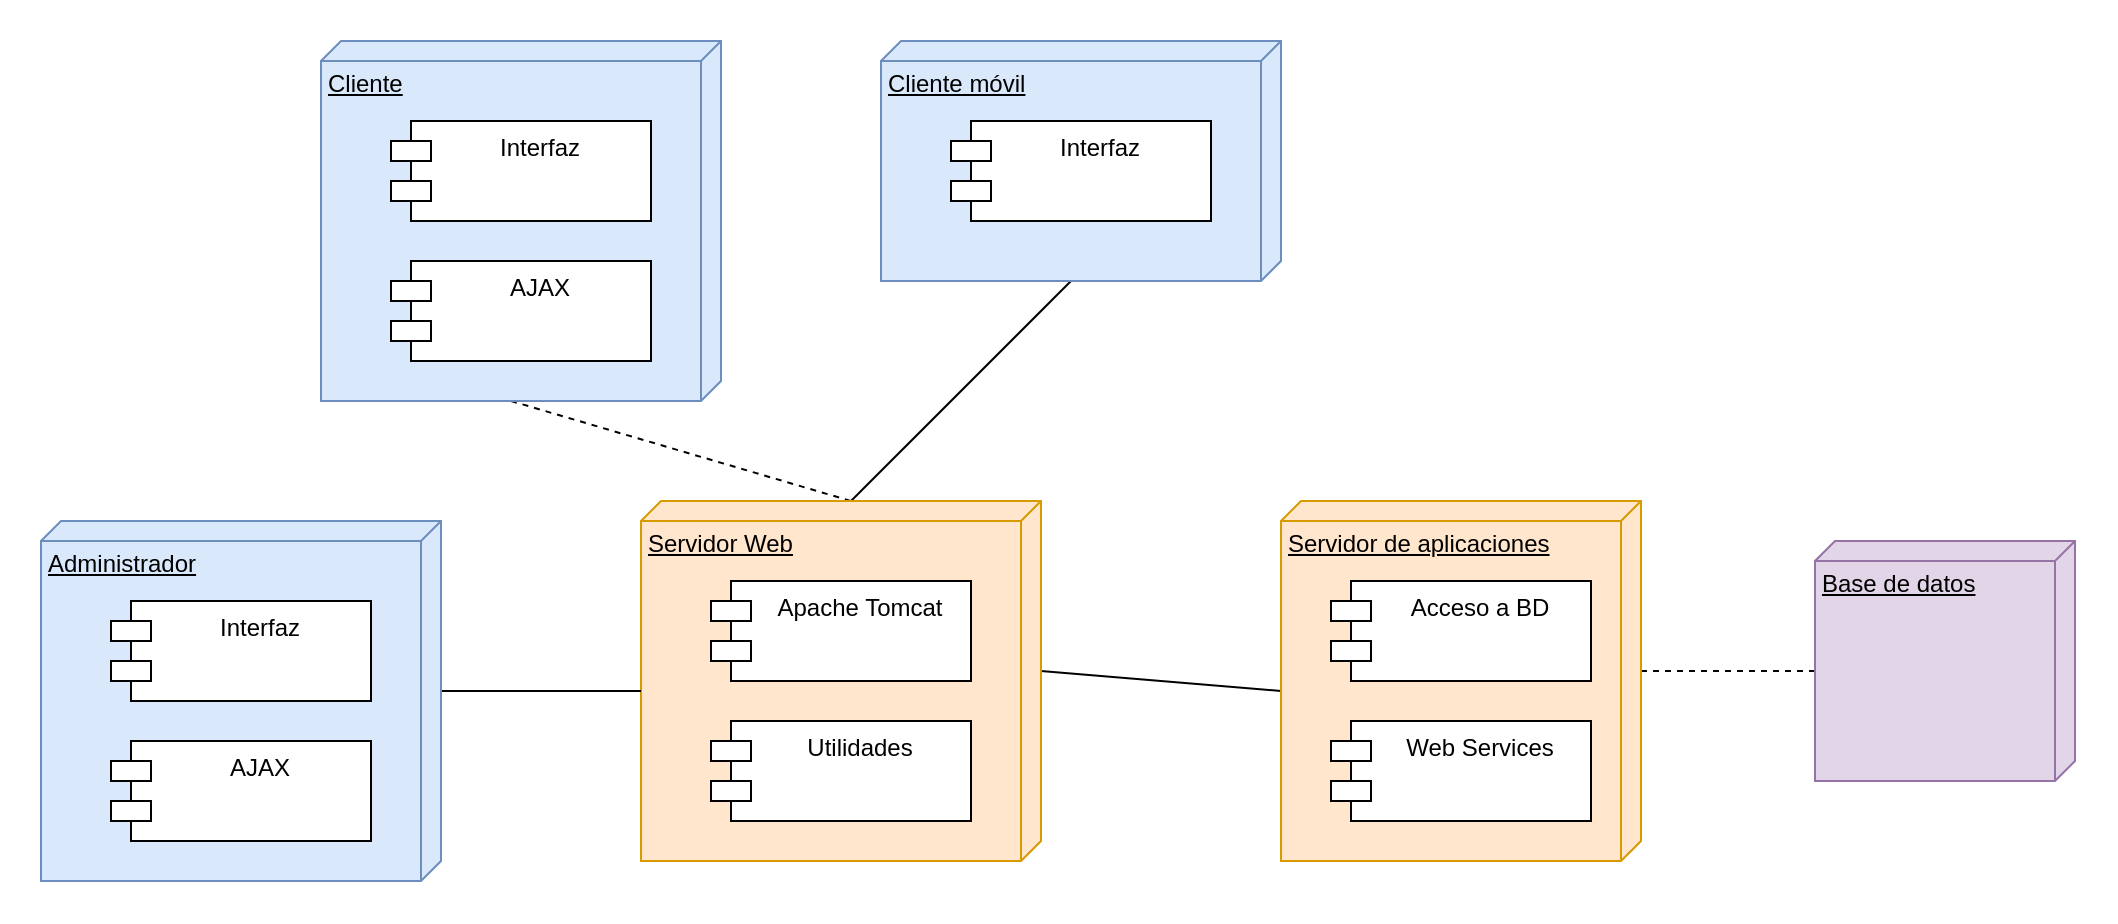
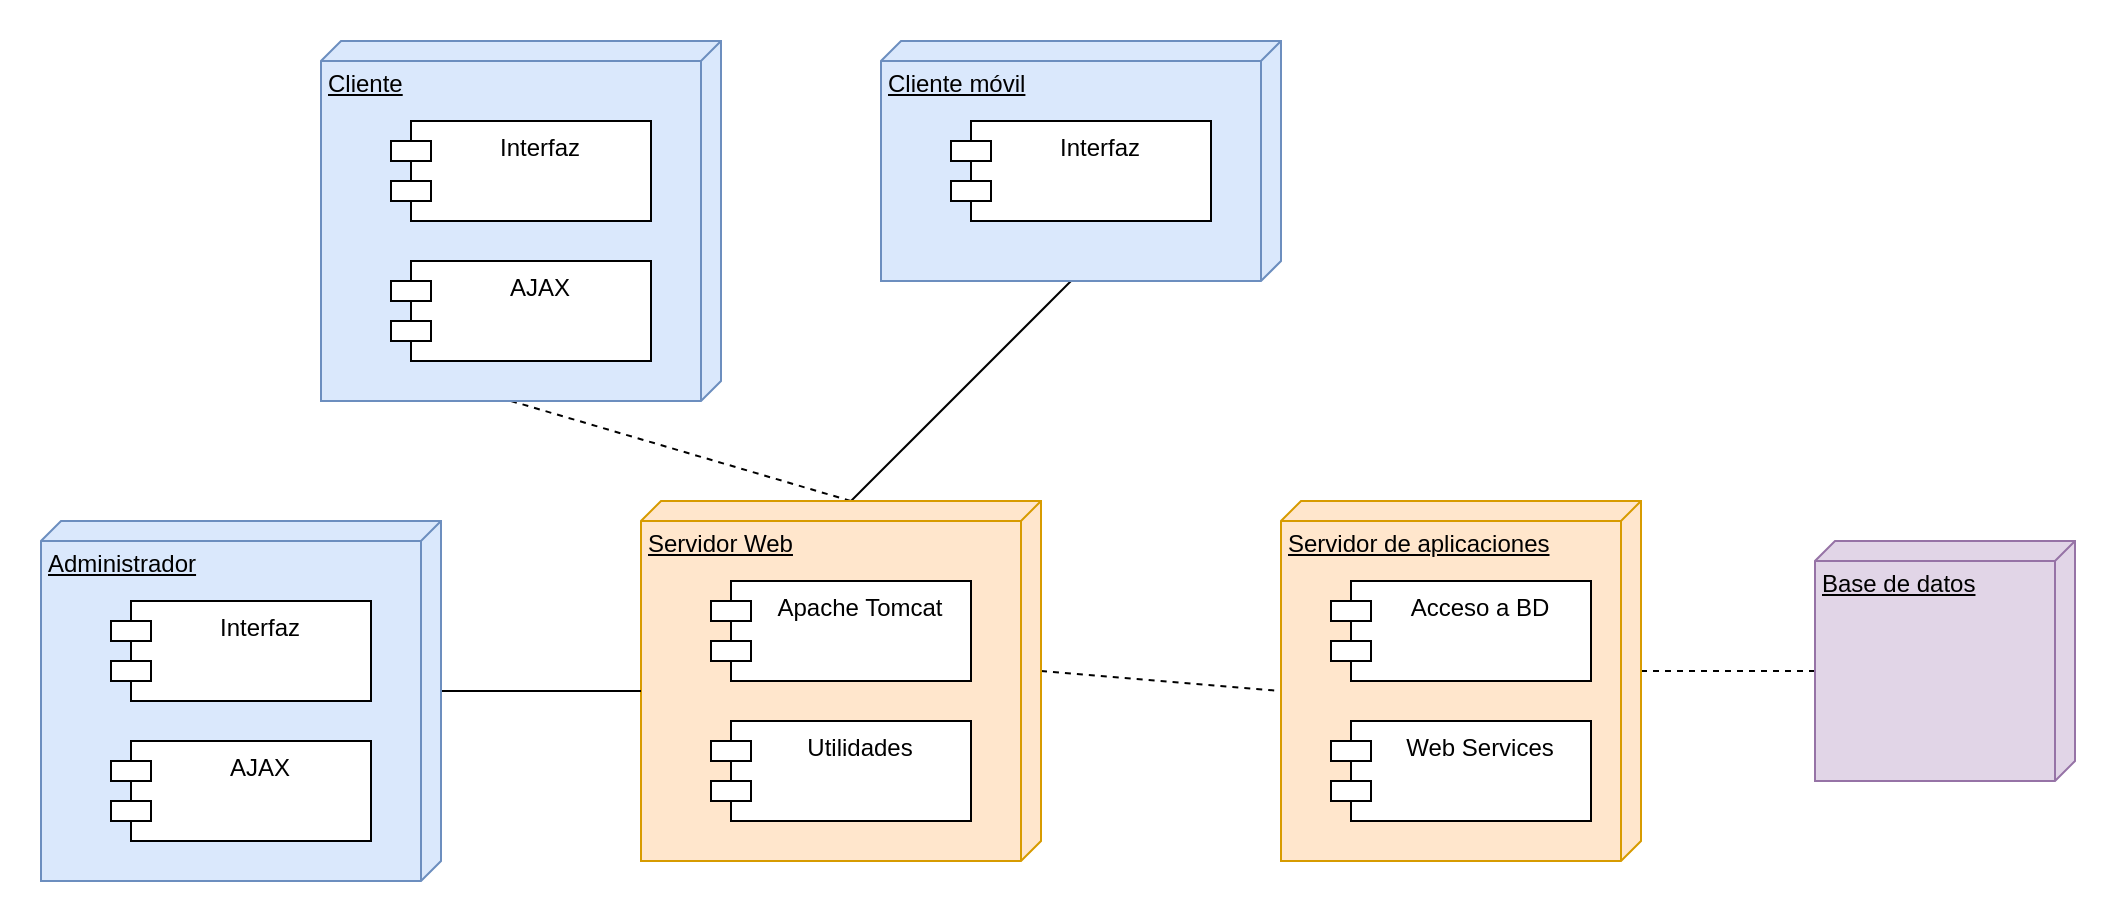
edge "Servidor Web" -- "Servidor de aplicaciones": style solid -> dashed
